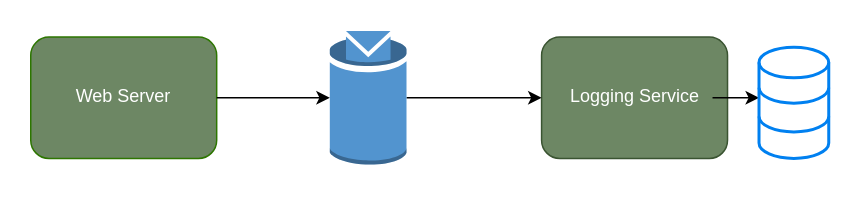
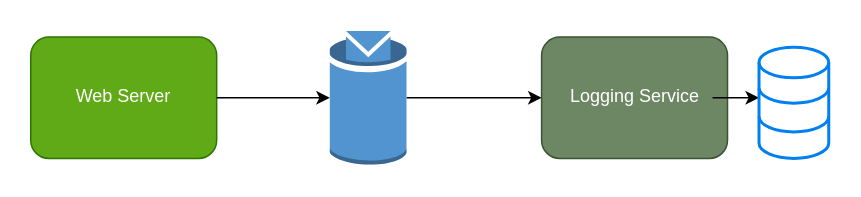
node "Web Server": fillcolor #6d8764 -> #60a917
